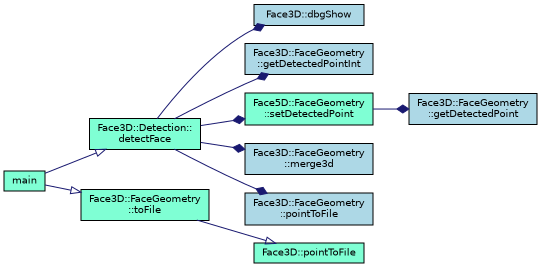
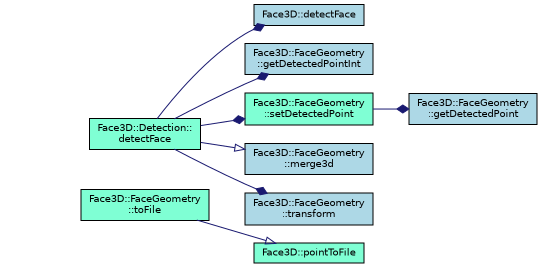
node "Face3D::dbgShow": label "Face3D::dbgShow" -> "Face3D::detectFace"
node "Face5D::FaceGeometry ::setDetectedPoint": label "Face5D::FaceGeometry ::setDetectedPoint" -> "Face3D::FaceGeometry ::setDetectedPoint"
edge "Face3D::Detection:: detectFace" -> "Face3D::FaceGeometry ::merge3d": arrowhead diamond -> onormal
node "main": removed
node "Face3D::FaceGeometry ::pointToFile": label "Face3D::FaceGeometry ::pointToFile" -> "Face3D::FaceGeometry ::transform"
